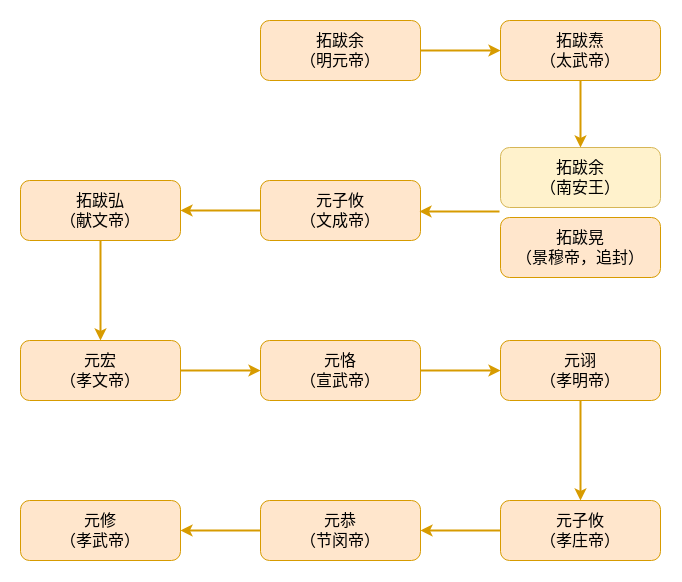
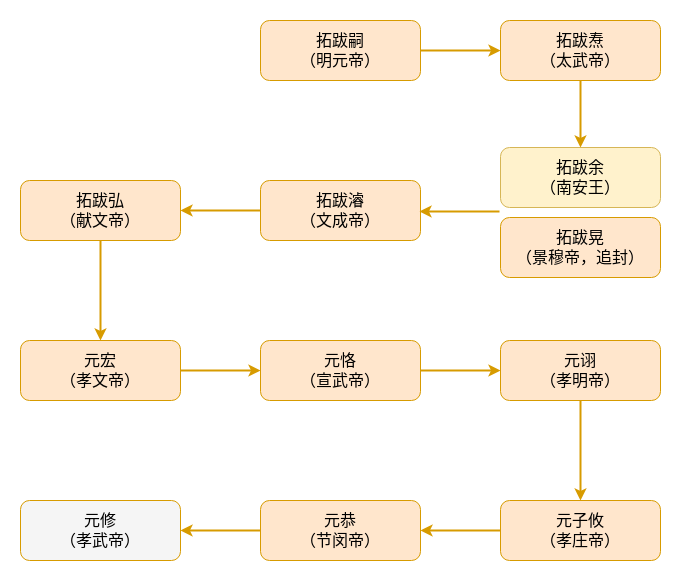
node "拓跋余 （明元帝）": label "拓跋余 （明元帝）" -> "拓跋嗣 （明元帝）"
node "元子攸 （文成帝）": label "元子攸 （文成帝）" -> "拓跋濬 （文成帝）"
node "元修 （孝武帝）": fillcolor #ffe6cc -> #f5f5f5
